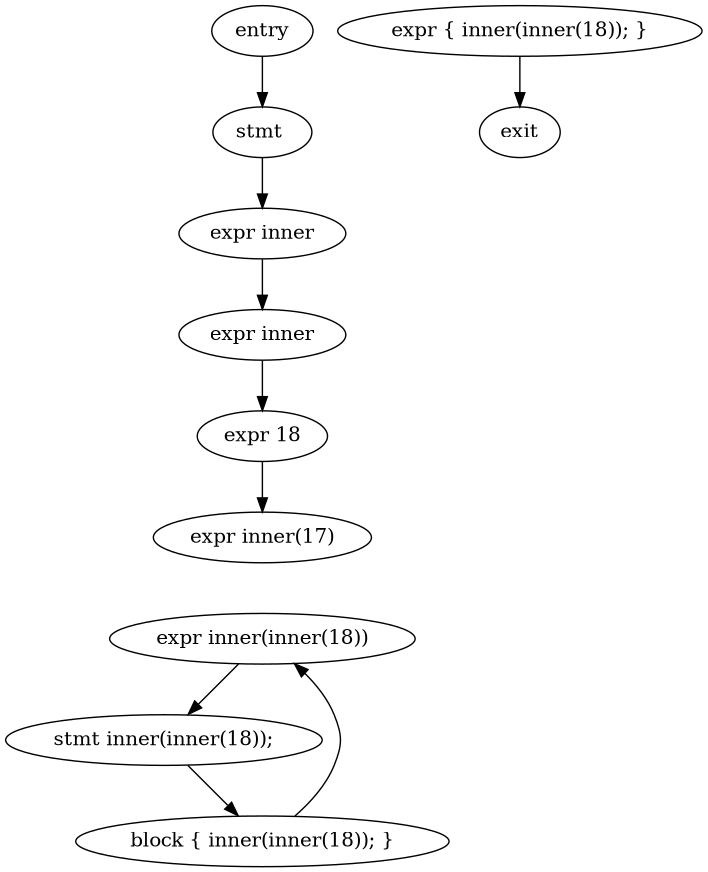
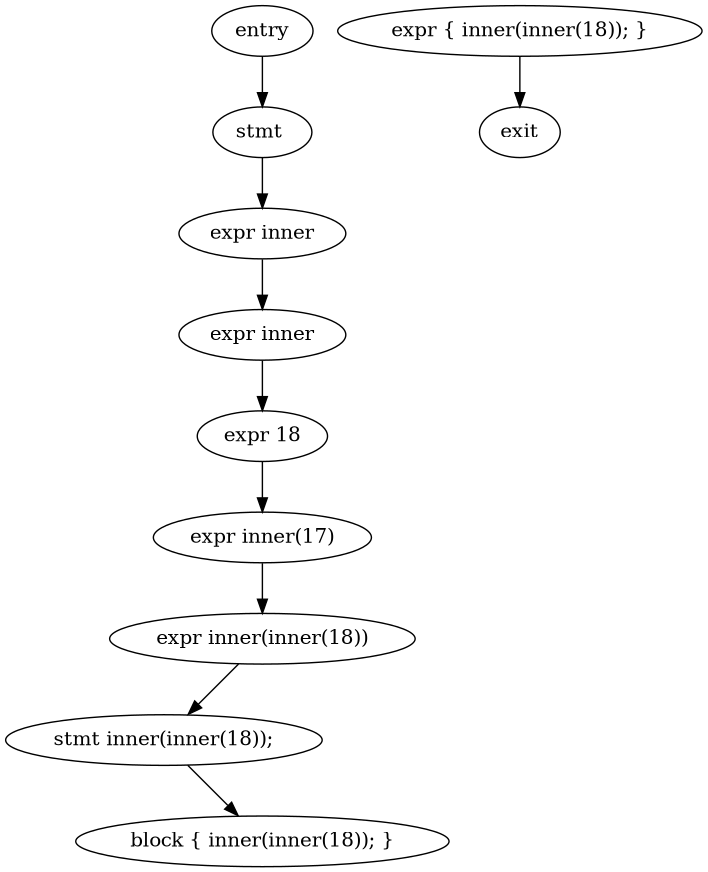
edge "block { inner(inner(18)); }" -> "expr inner(inner(18))": now "expr inner(17)" -> "expr inner(inner(18))"
